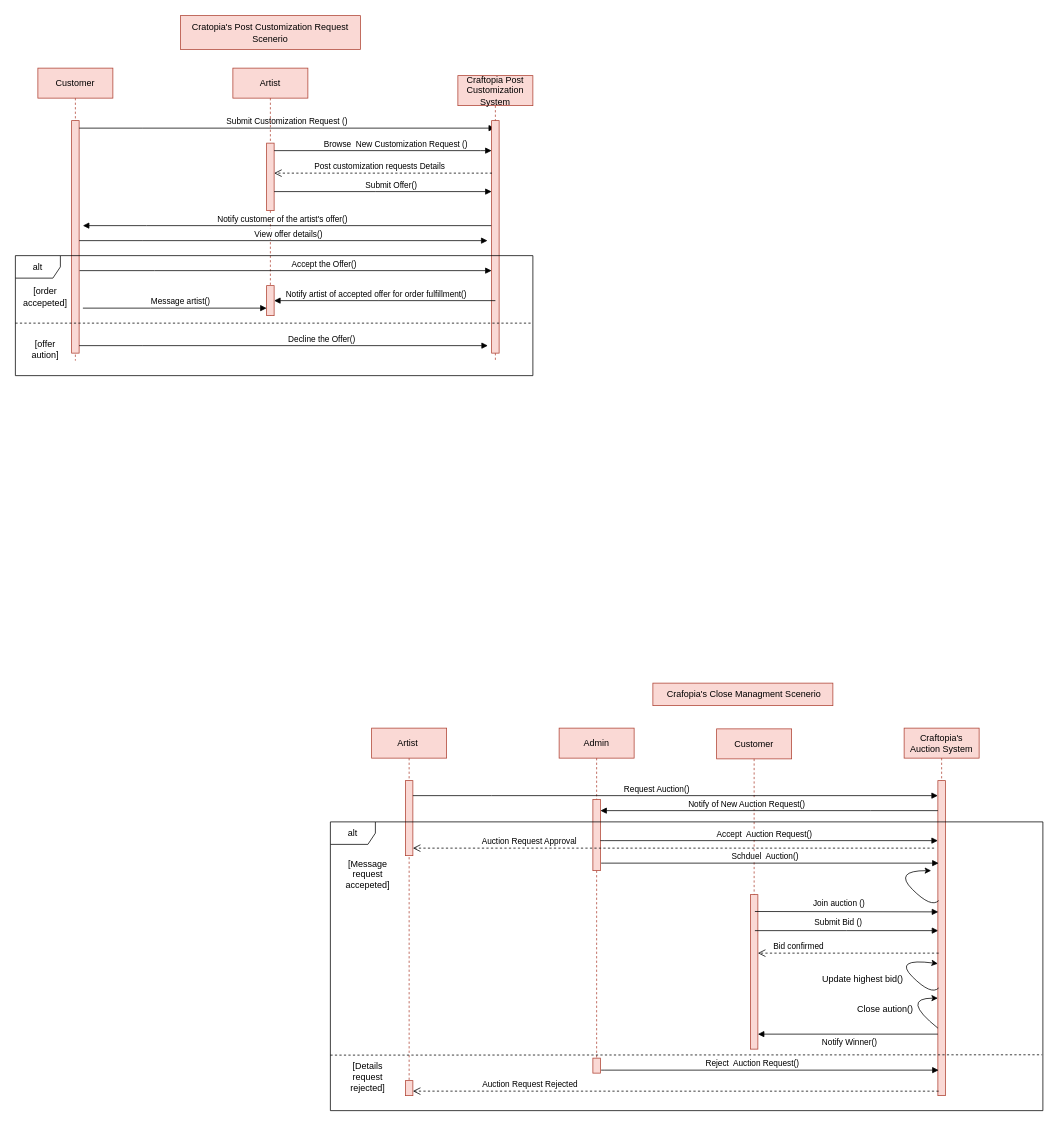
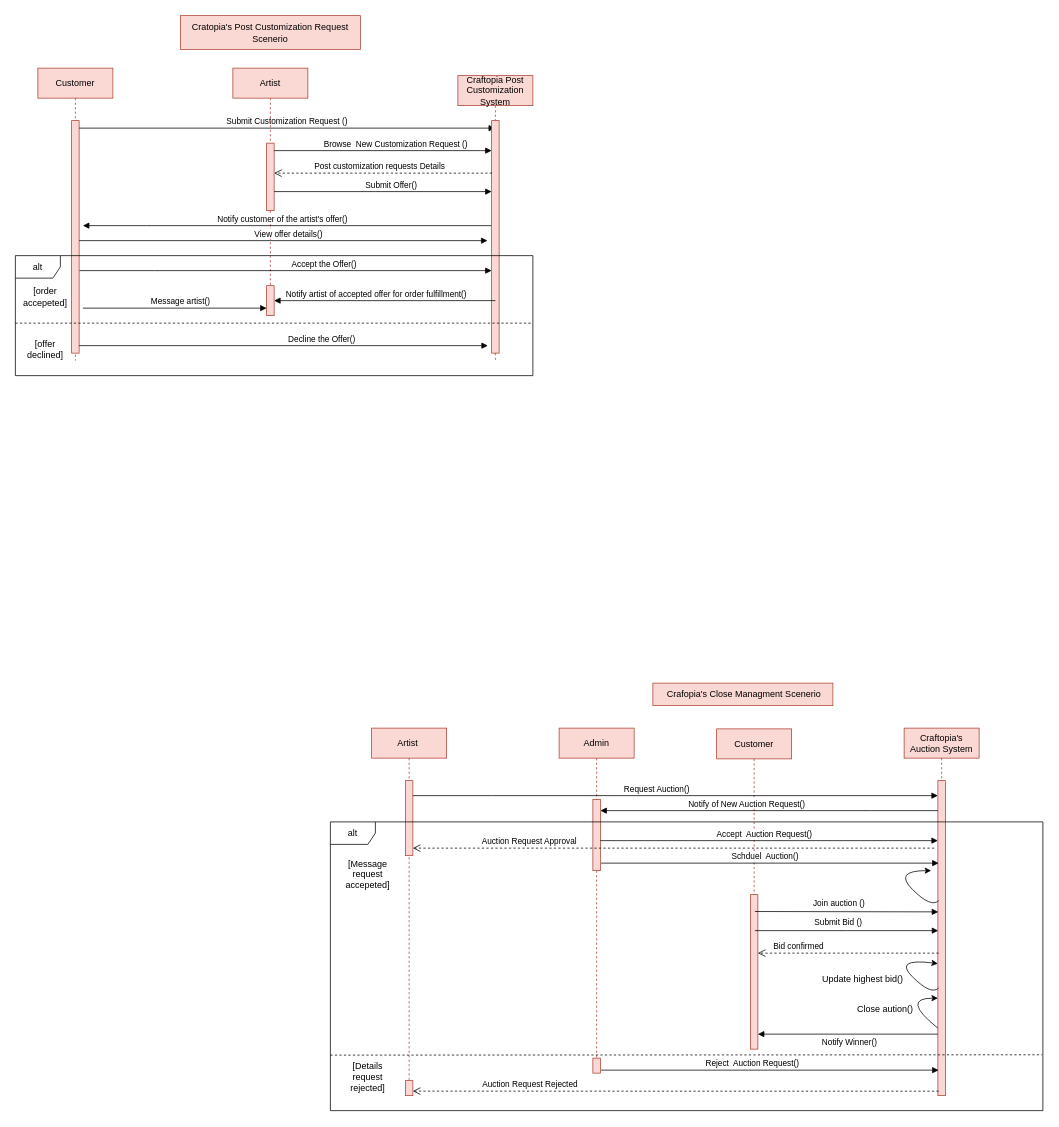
node "[offer aution]": label "[offer aution]" -> "[offer declined]"
